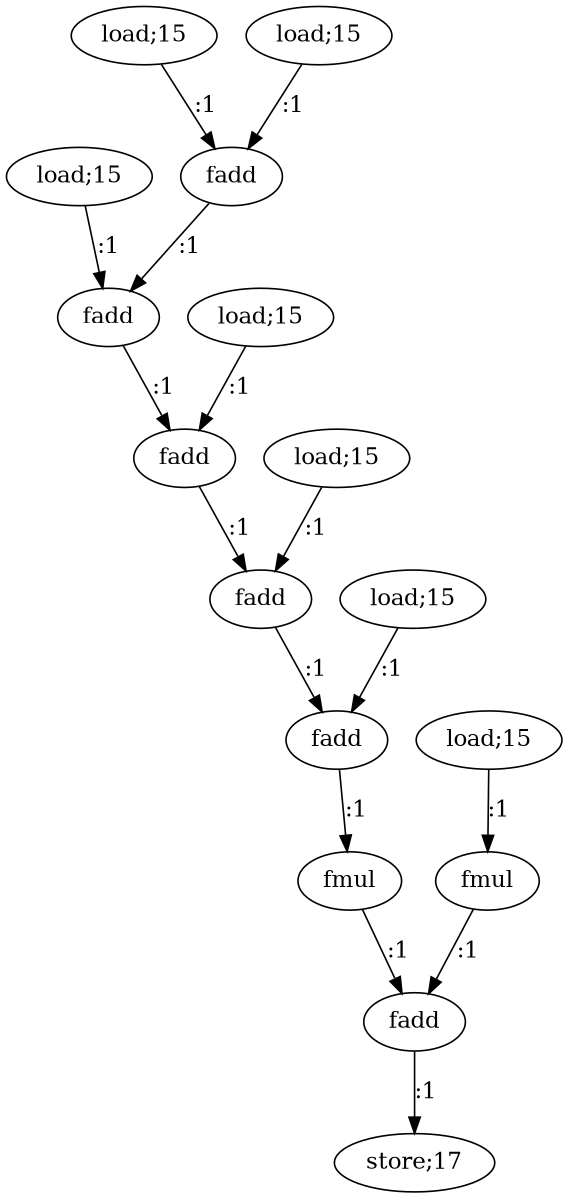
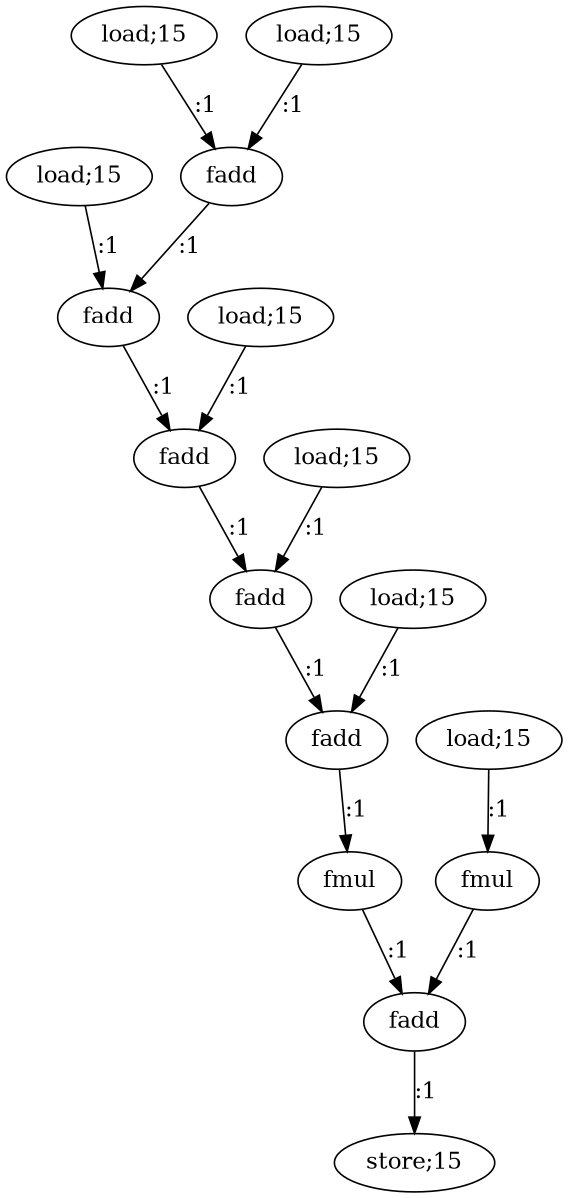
node "store;17": label "store;17" -> "store;15"
